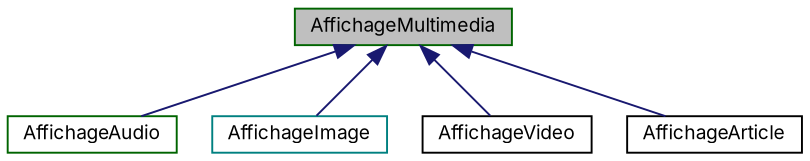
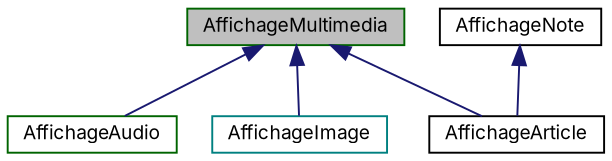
node "AffichageNote": added
node "AffichageVideo": removed
